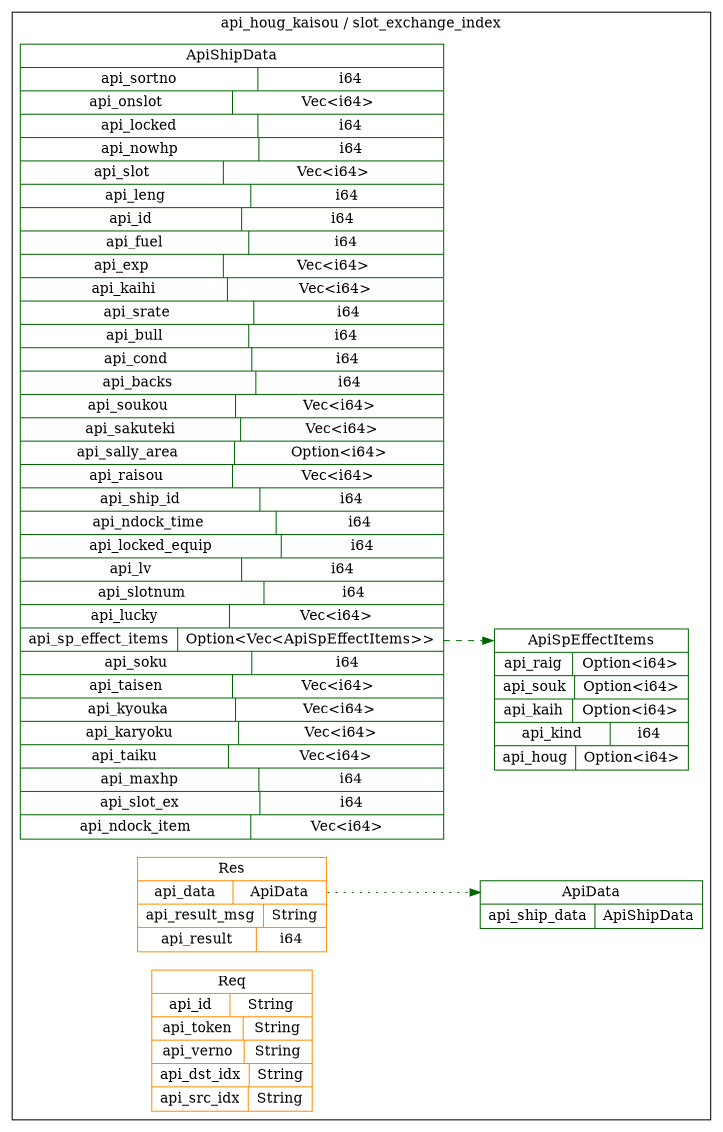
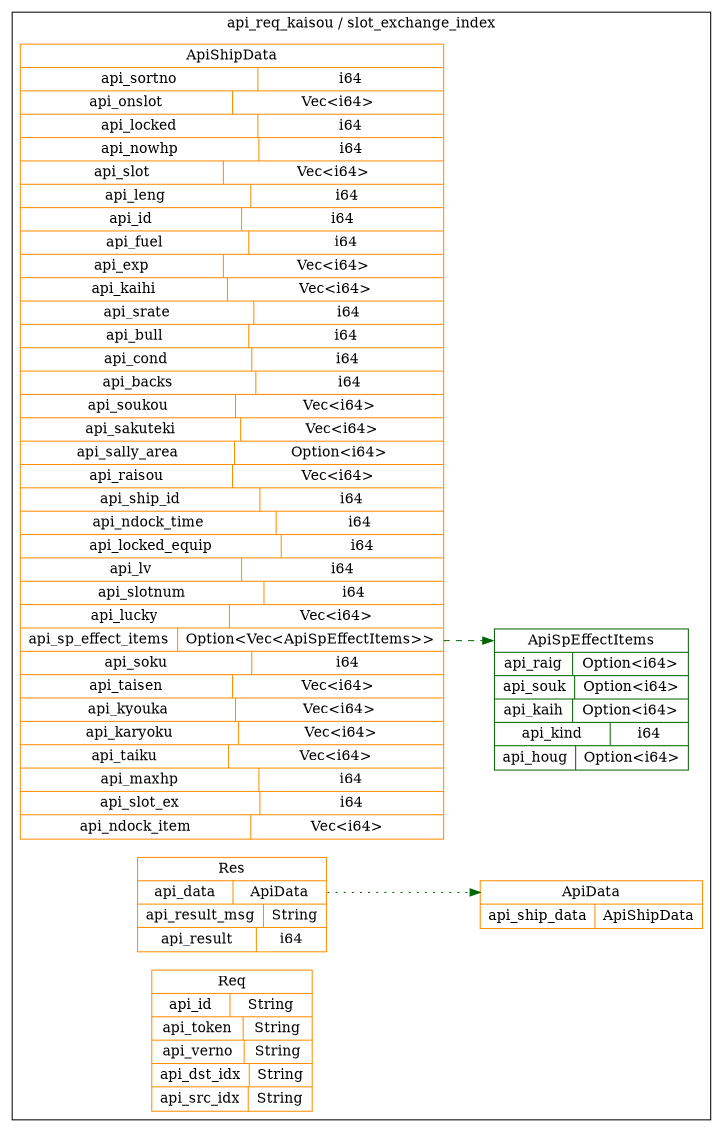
cluster "api_houg_kaisou / slot_exchange_index": label "api_houg_kaisou / slot_exchange_index" -> "api_req_kaisou / slot_exchange_index"
node "ApiShipData": color darkgreen -> darkorange
node "ApiData": color darkgreen -> darkorange
